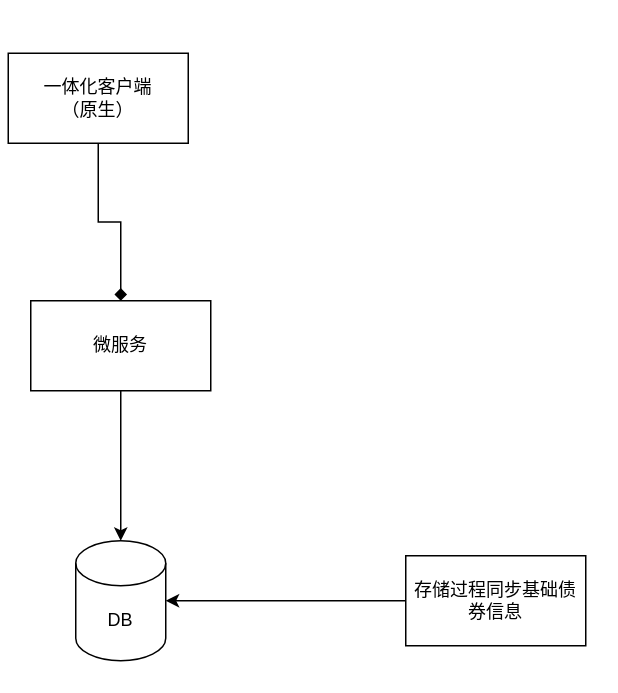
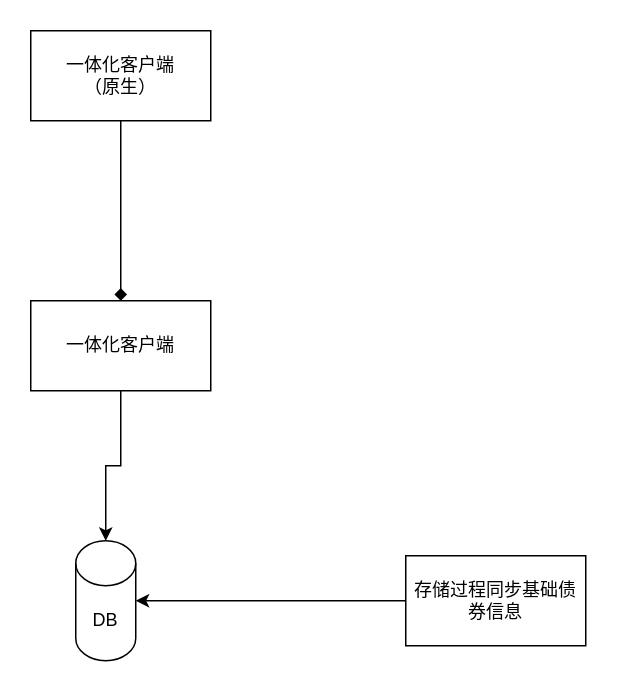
node "一体化客户端 （原生）": moved (98, 98) -> (121, 76)
node "微服务": label "微服务" -> "一体化客户端"
node "DB": size 90x120 -> 60x120
